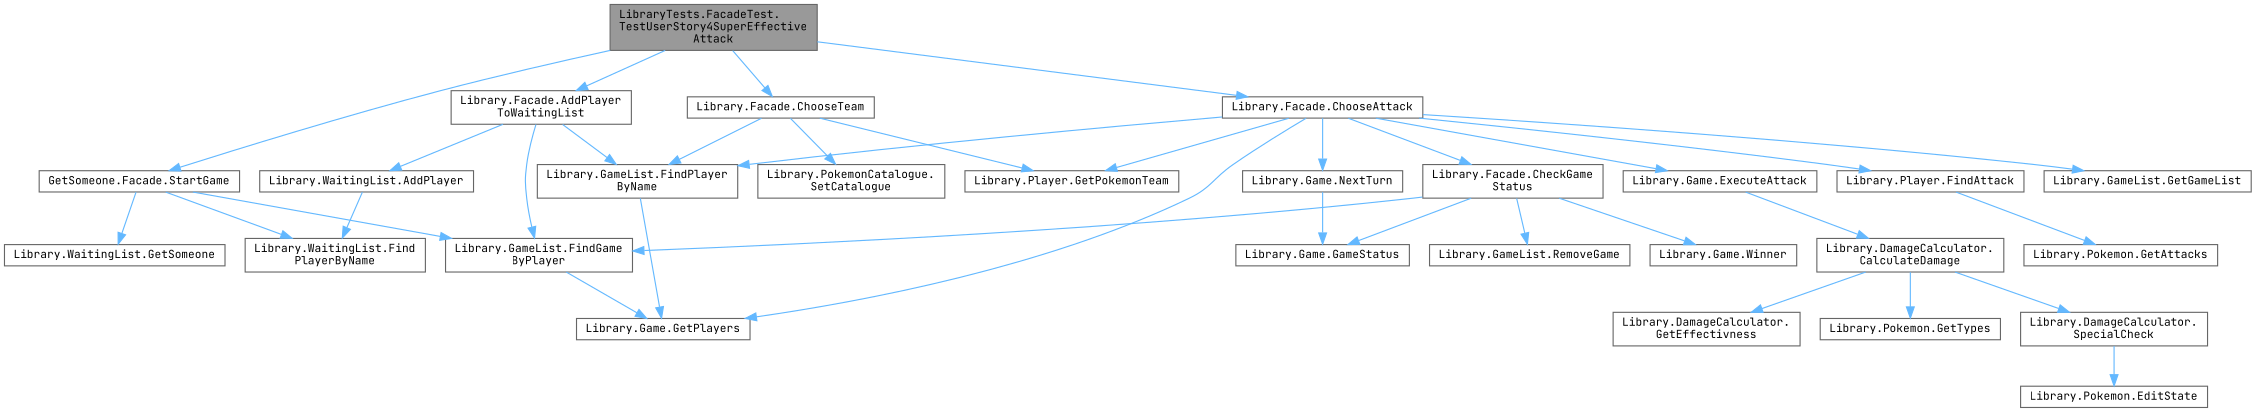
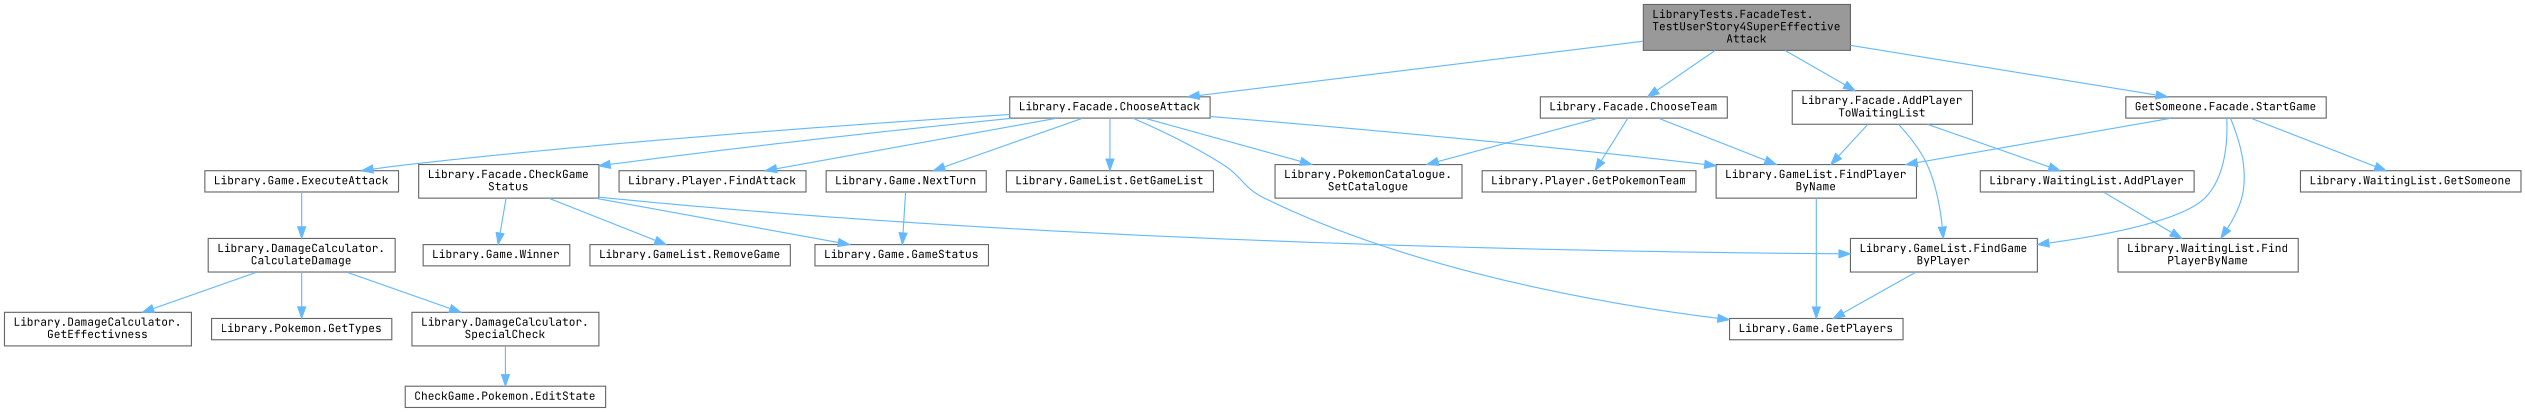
edge "GetSomeone.Facade.StartGame" -> "Library.GameList.FindPlayer ByName": added
edge "Library.Facade.ChooseAttack" -> "Library.Player.GetPokemonTeam": now "Library.Facade.ChooseAttack" -> "Library.PokemonCatalogue. SetCatalogue"
node "Library.Pokemon.GetAttacks": removed
node "Library.Pokemon.EditState": label "Library.Pokemon.EditState" -> "CheckGame.Pokemon.EditState"
